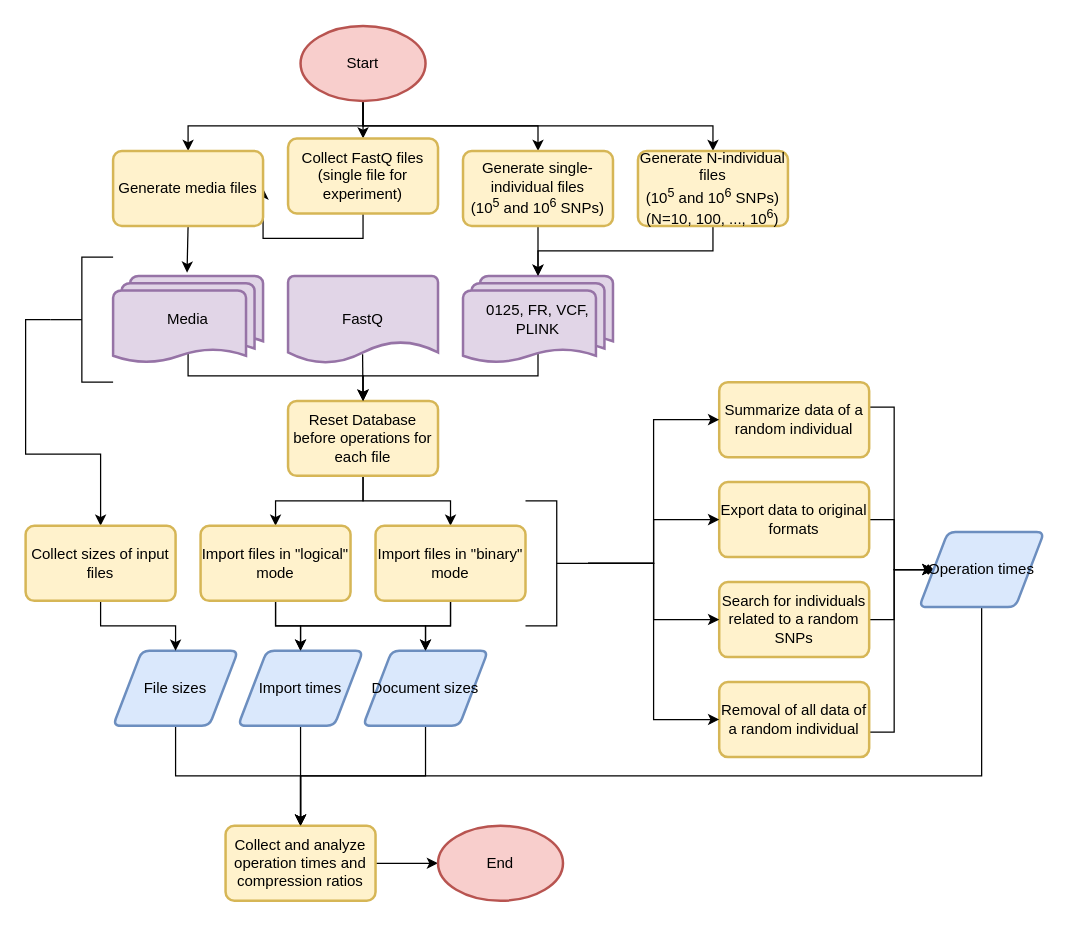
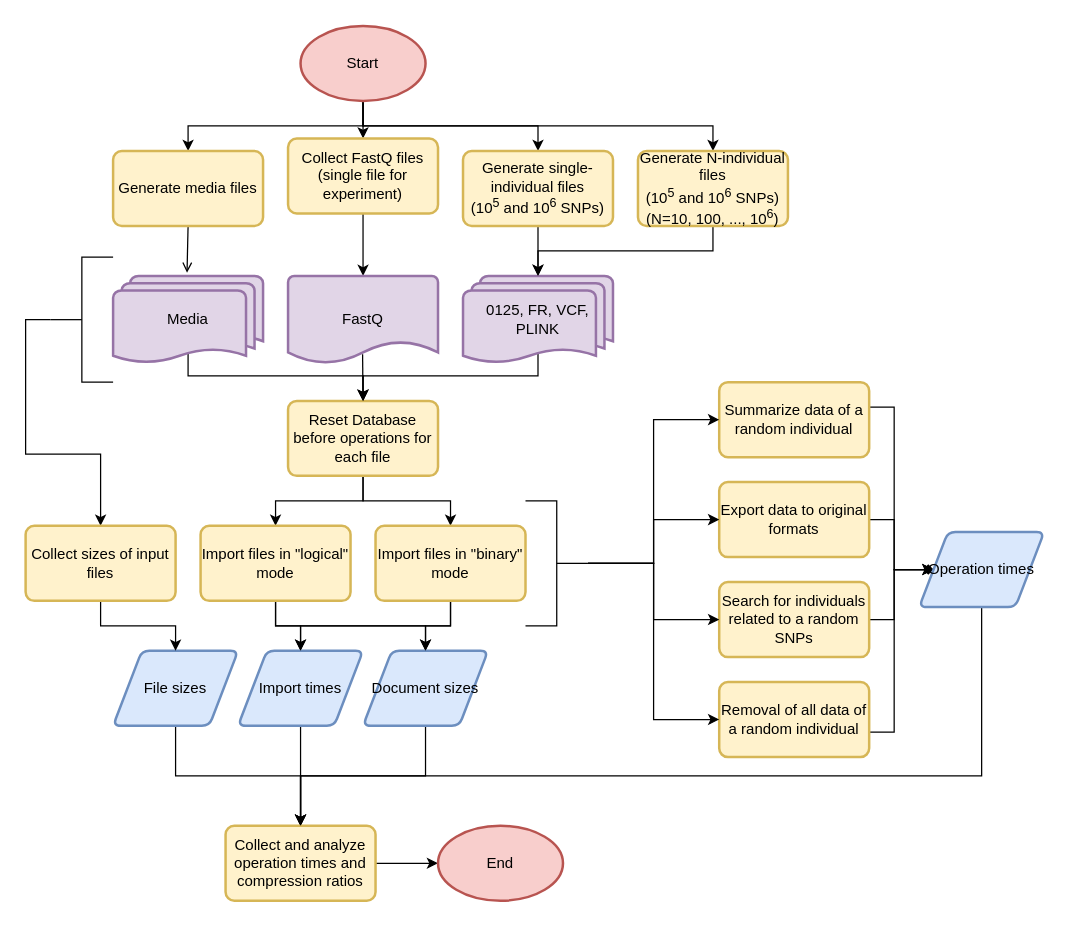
edge "Collect FastQ files (single file for experiment)" -> "Generate media files": now "Collect FastQ files (single file for experiment)" -> "FastQ"
edge "Generate media files" -> "Media": arrowhead classic -> open
